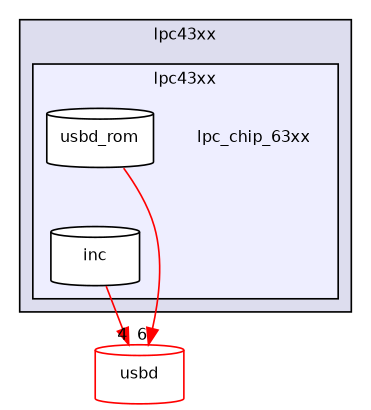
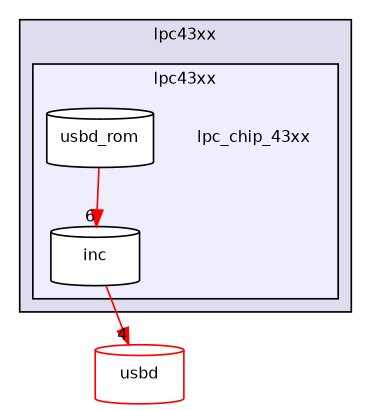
node "lpc_chip_63xx": label "lpc_chip_63xx" -> "lpc_chip_43xx"
edge "usbd_rom" -> "usbd": now "usbd_rom" -> "inc"
